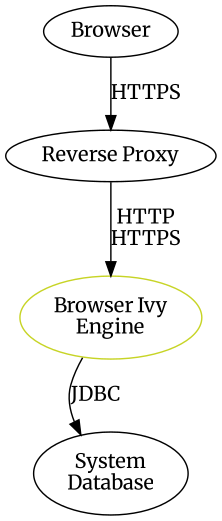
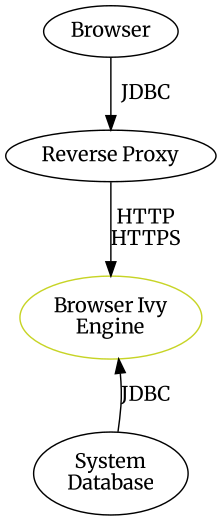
edge "Browser" -> "Reverse Proxy": label "HTTPS" -> "JDBC"
edge "Browser Ivy Engine" -> "System Database": reversed
